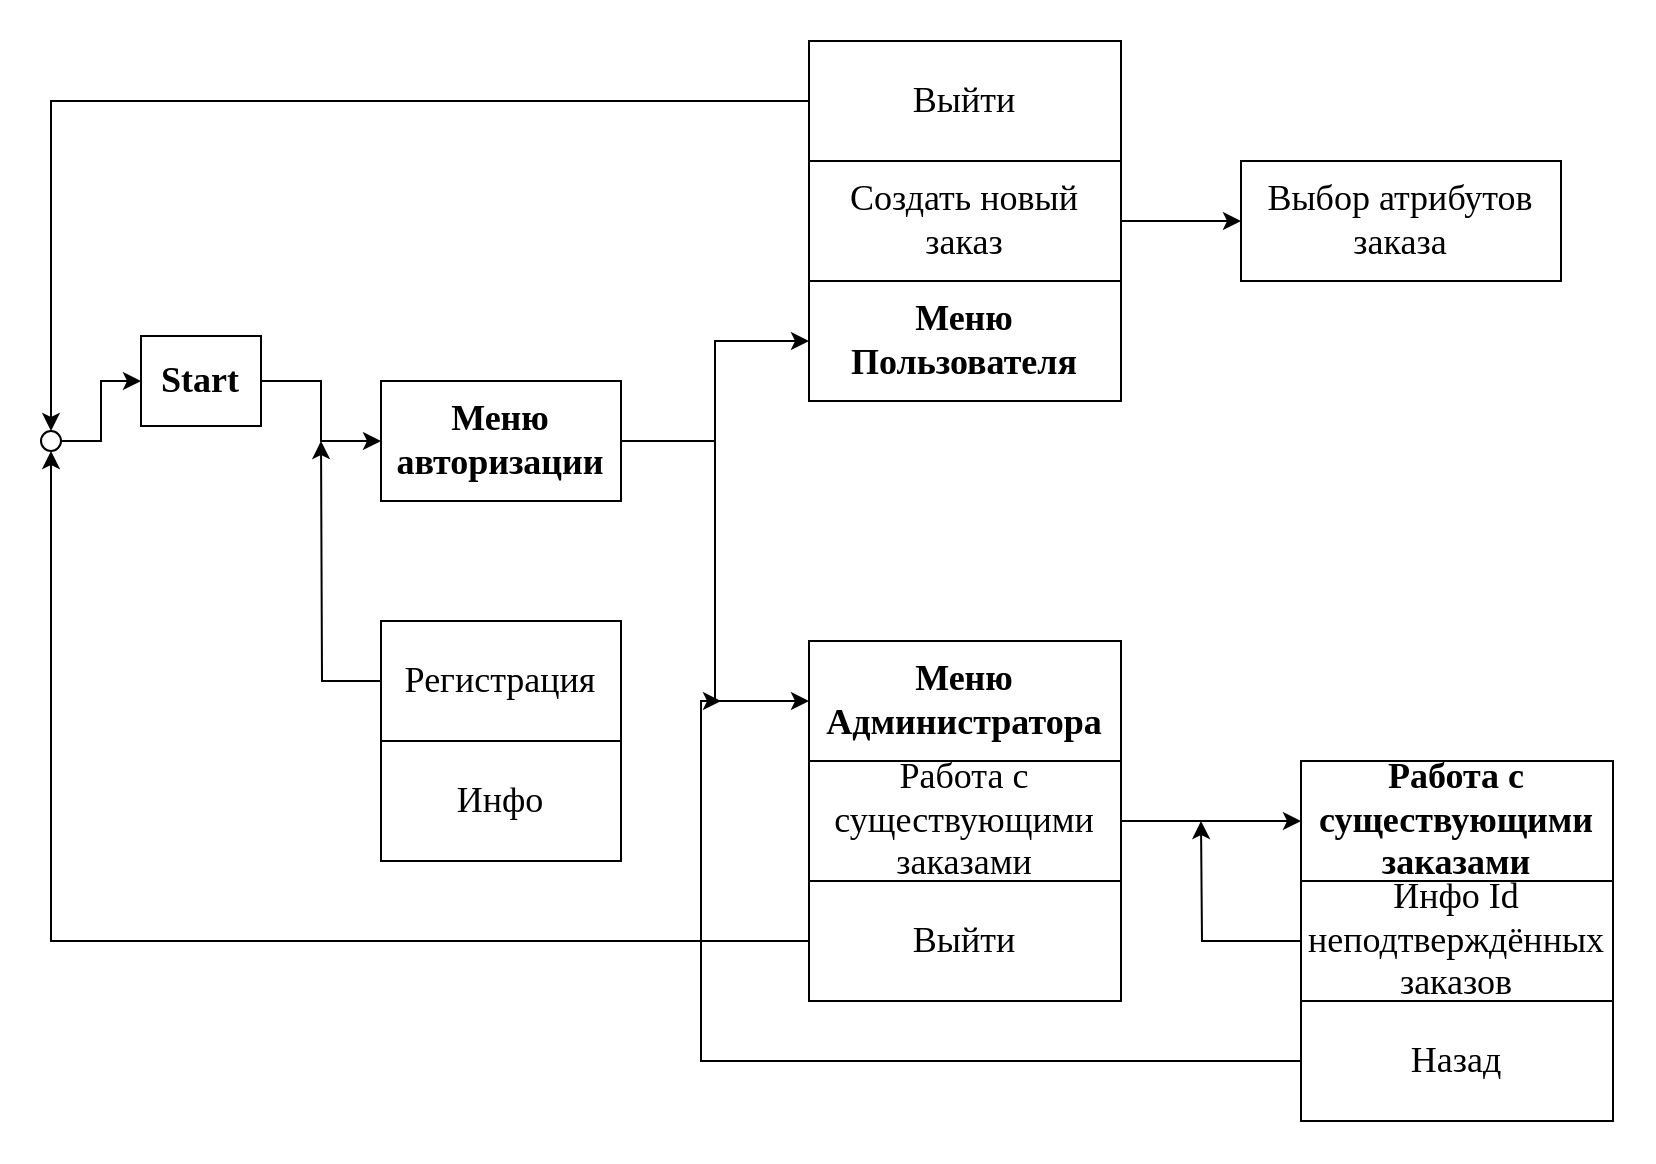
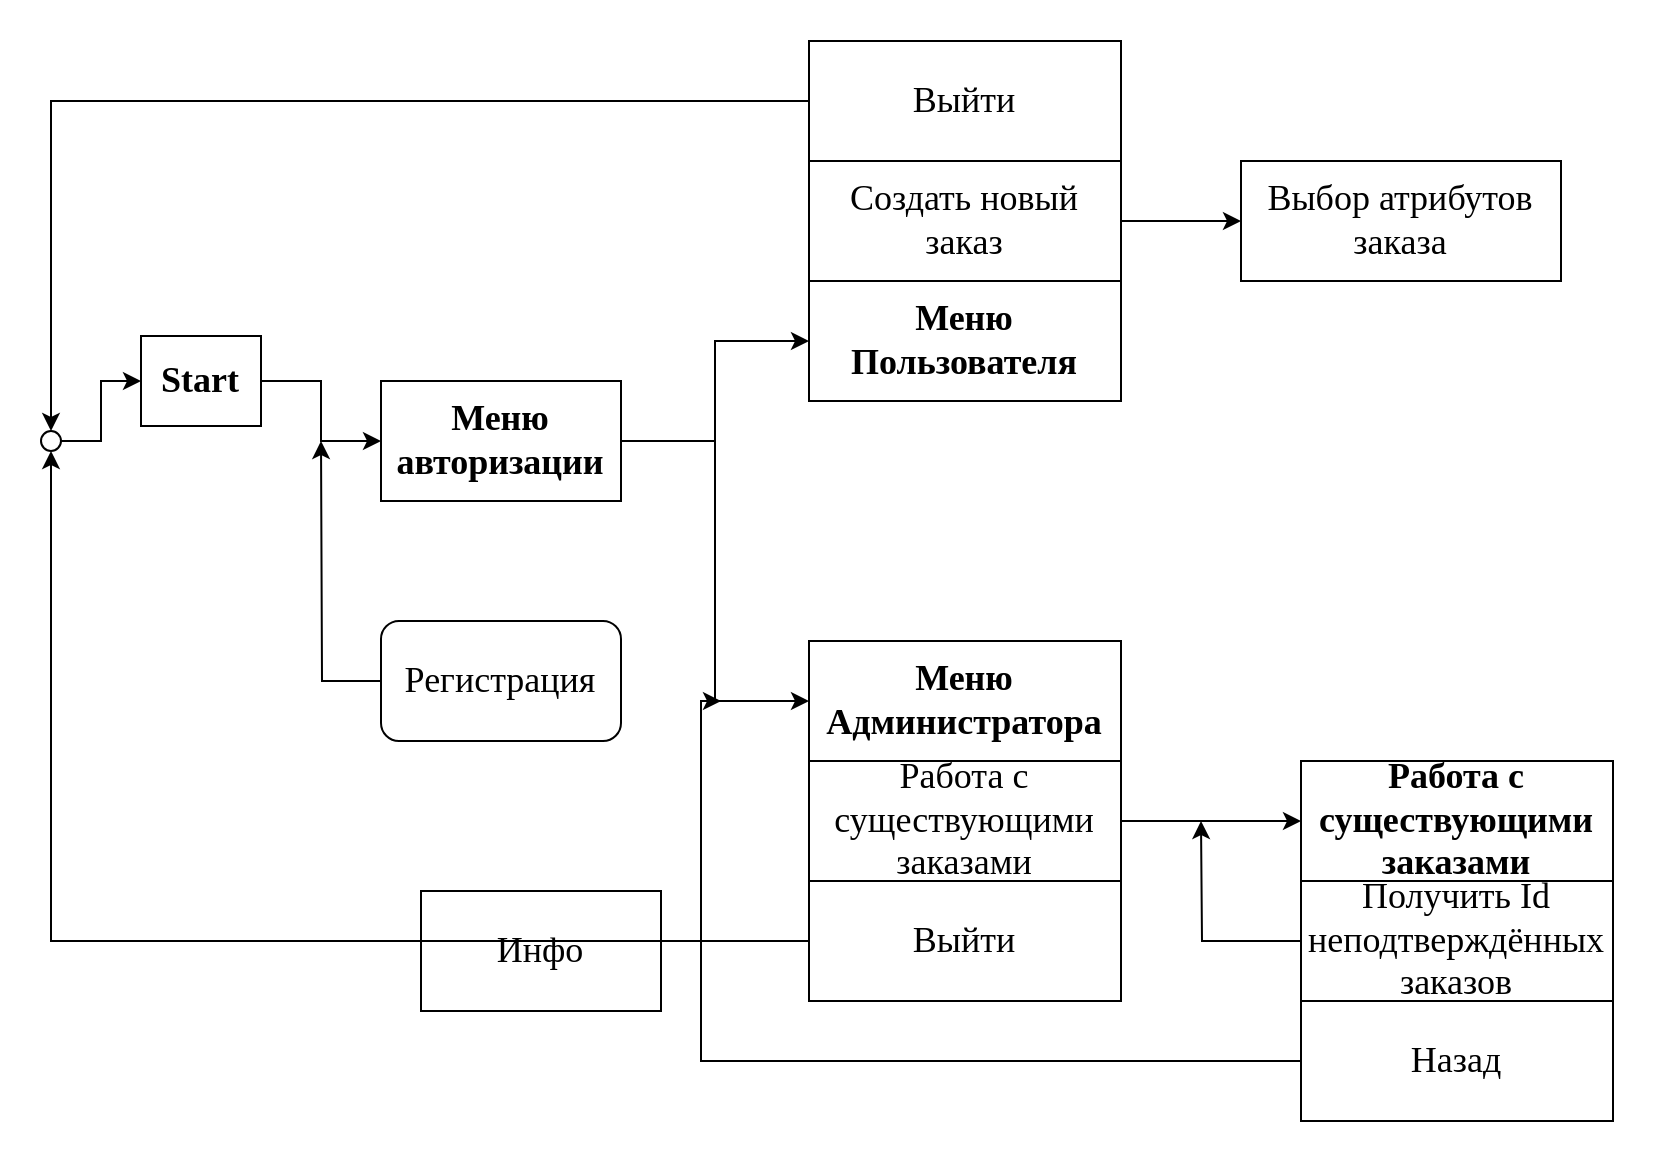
node "Регистрация": shape rectangle -> rounded rectangle
node "Инфо": moved (501, 801) -> (541, 951)
node "Инфо Id неподтверждённых заказов": label "Инфо Id неподтверждённых заказов" -> "Получить Id неподтверждённых заказов"
